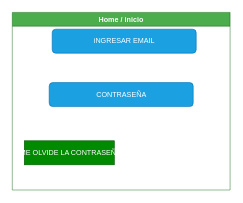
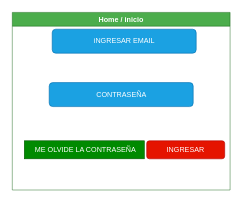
node "INGRESAR": added
node "ME OLVIDE LA CONTRASEÑA": size 90x24 -> 120x18
